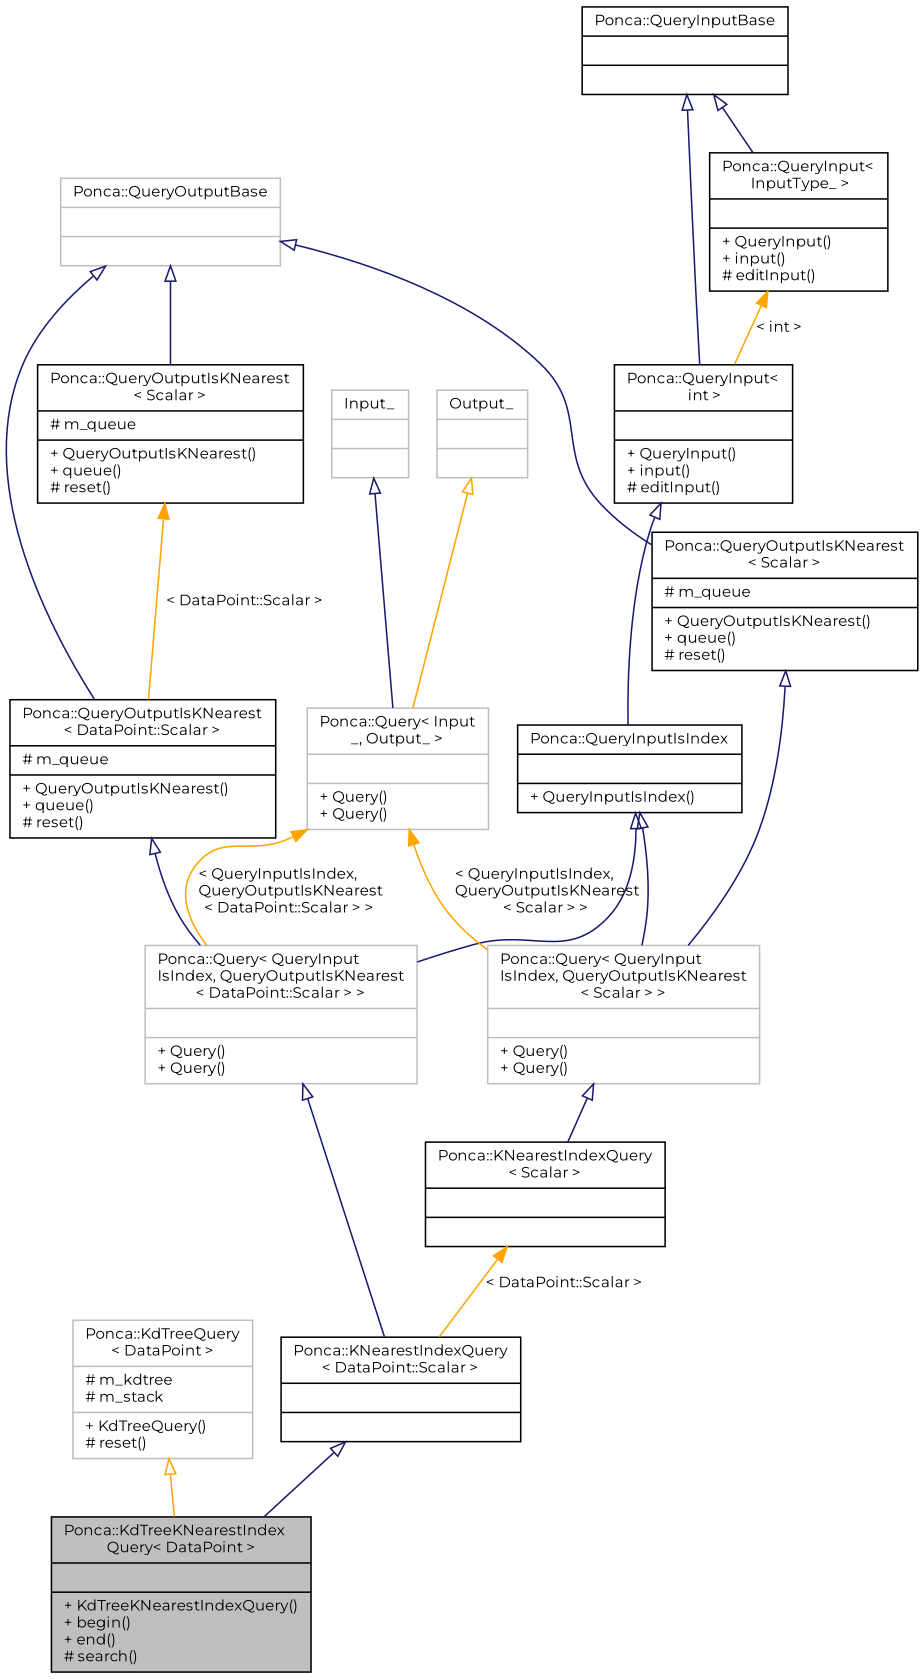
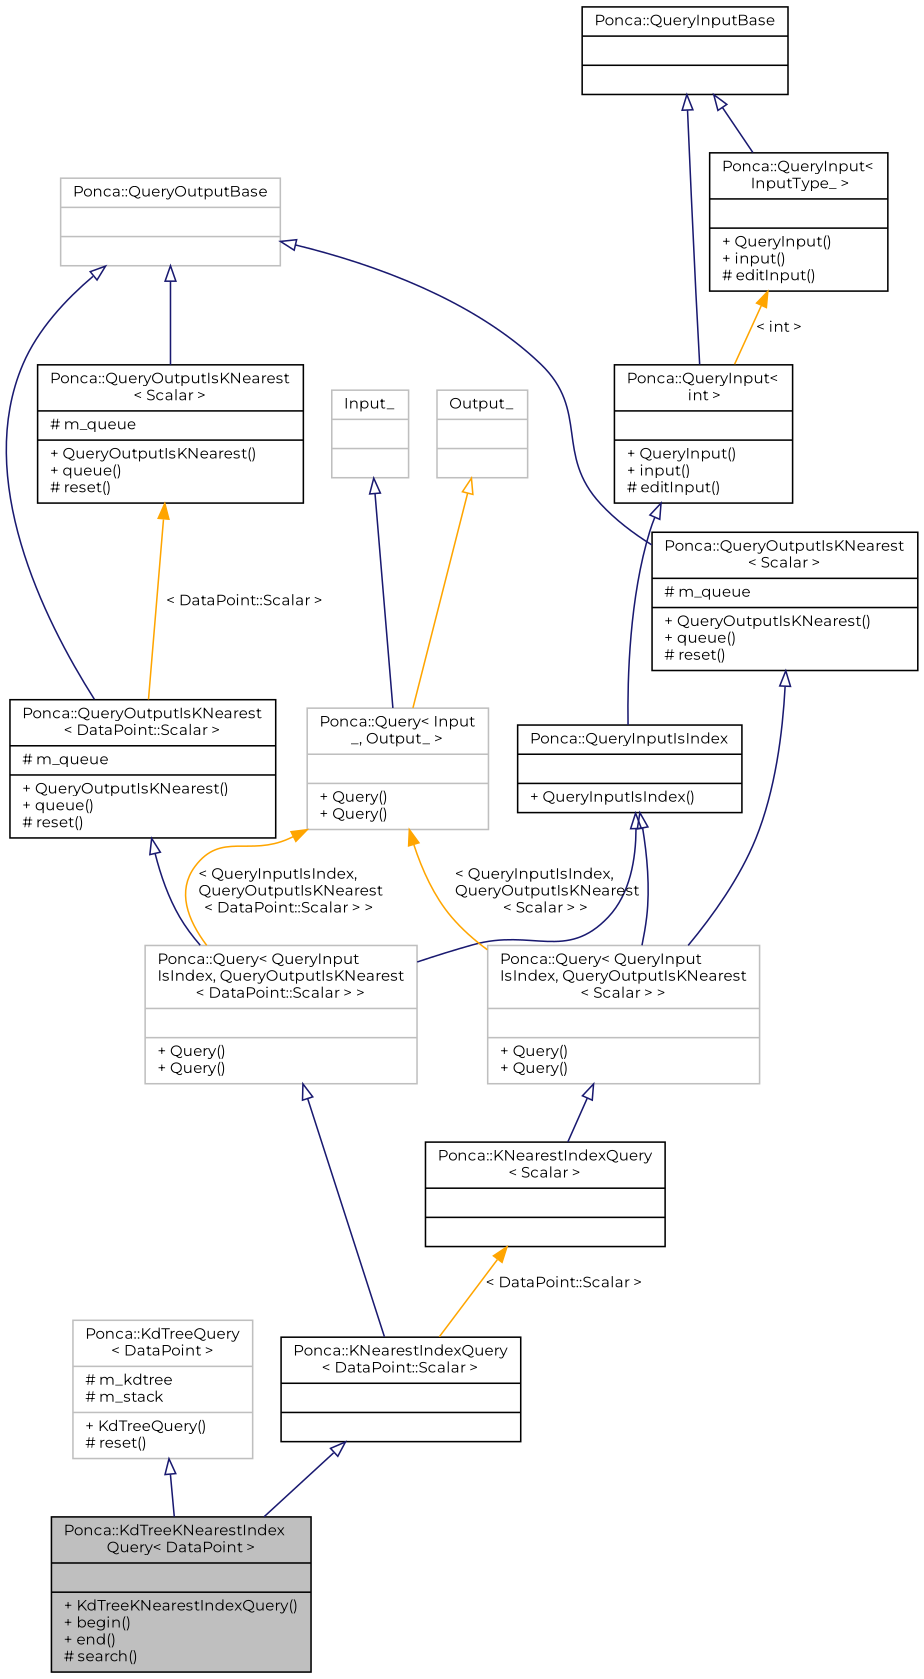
edge "Ponca::KdTreeKNearestIndex" -> "Ponca::KdTreeQuery": color orange -> midnightblue
